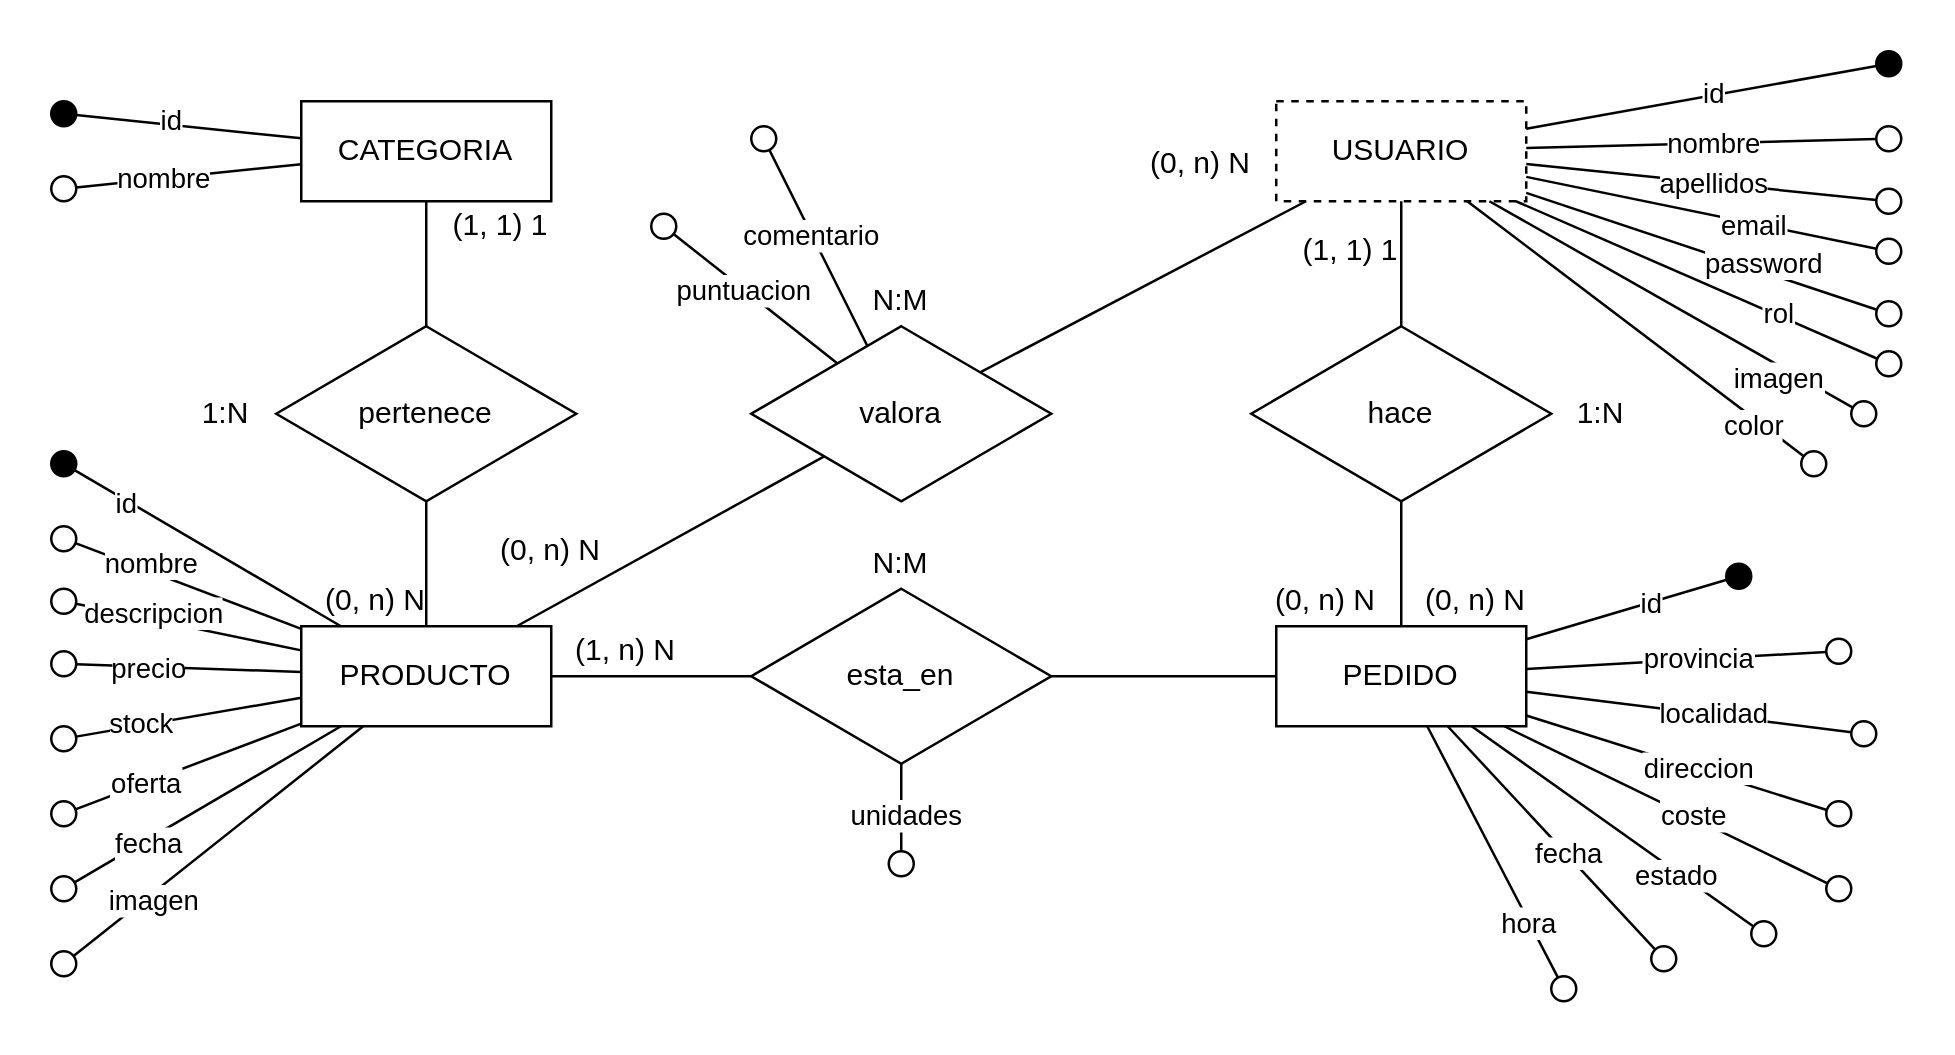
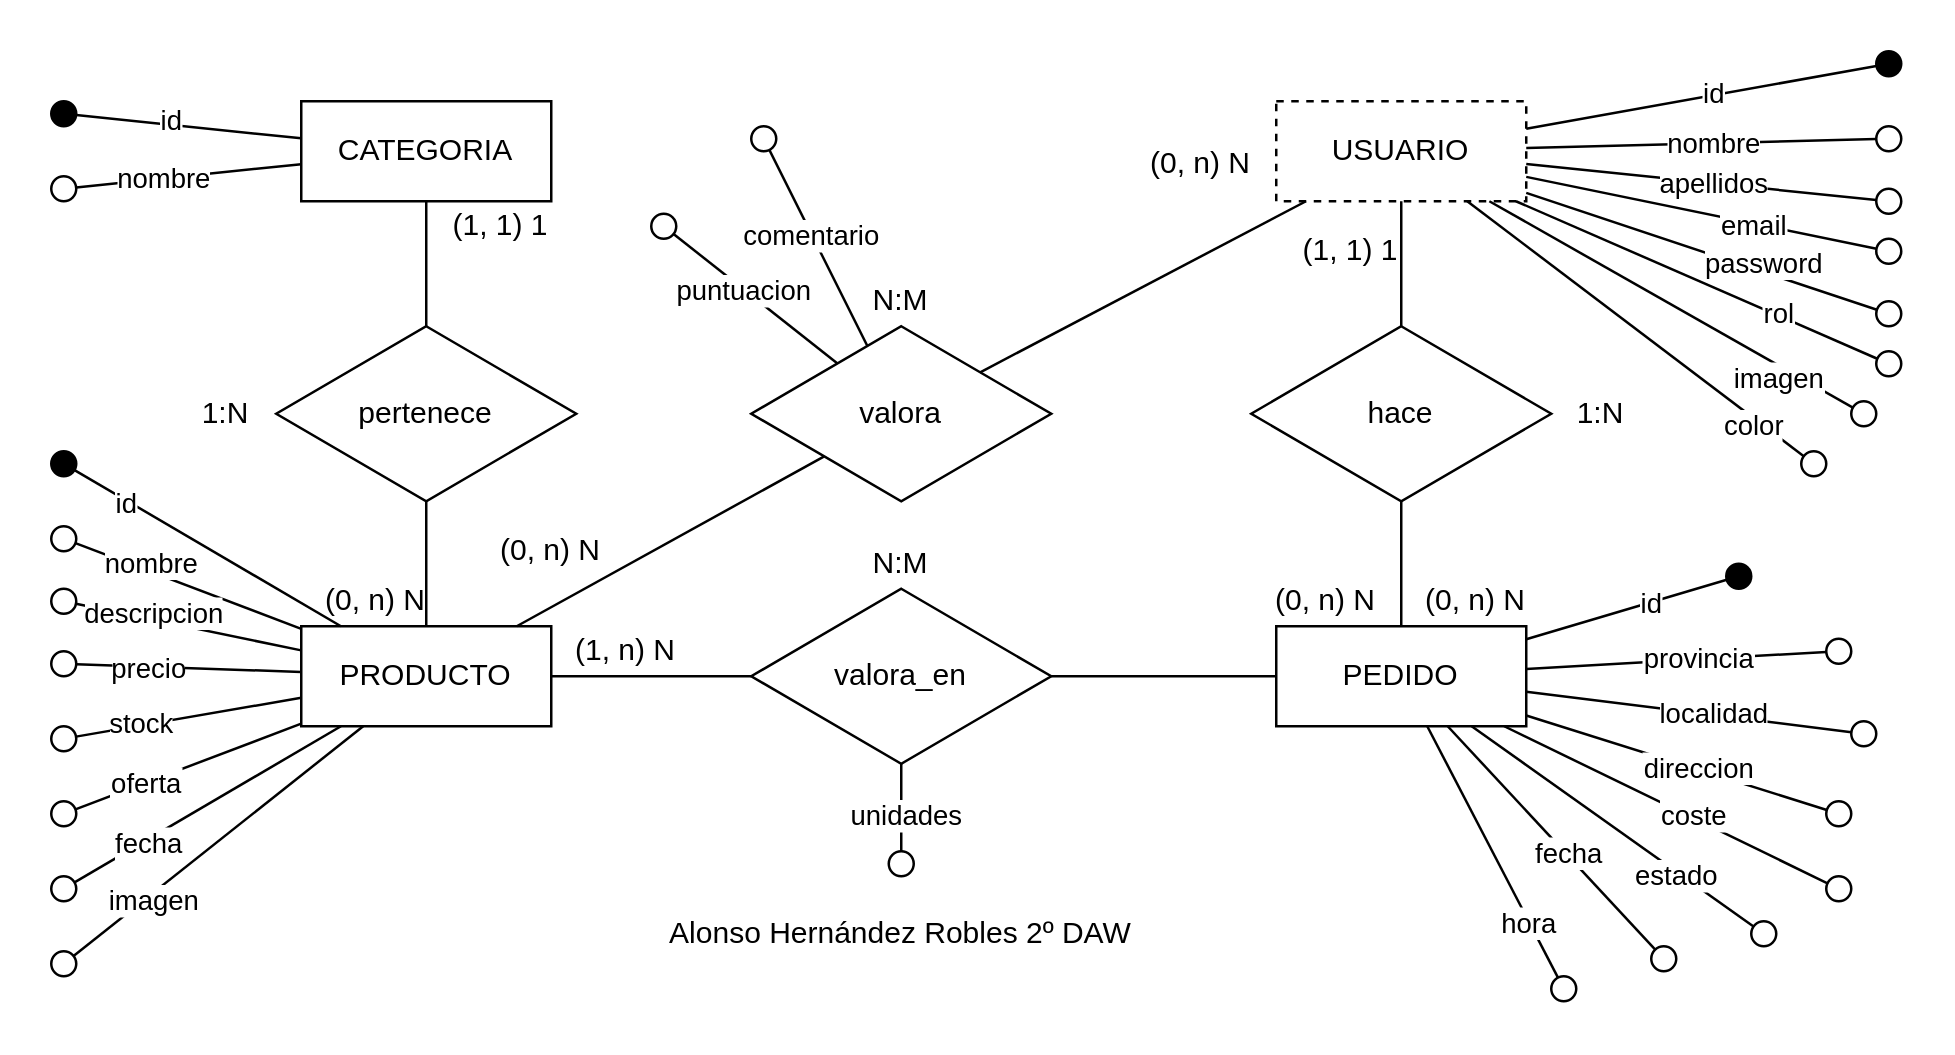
node "esta_en": label "esta_en" -> "valora_en"
node "Alonso Hernández Robles 2º DAW": added
